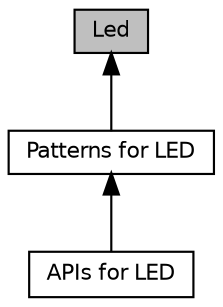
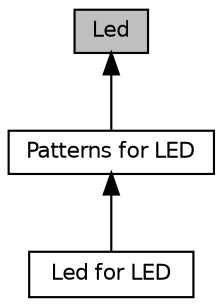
node "APIs for LED": label "APIs for LED" -> "Led for LED"
